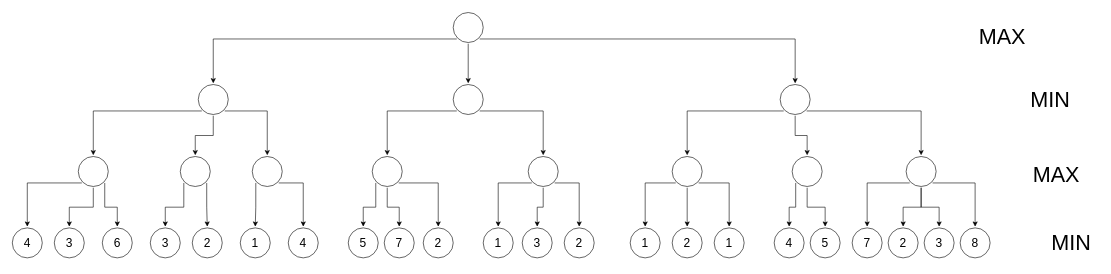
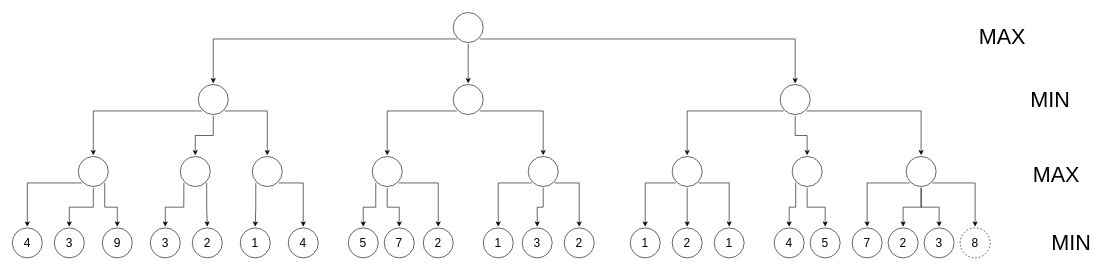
node "6": label "6" -> "9"
node "8": style solid -> dashed
